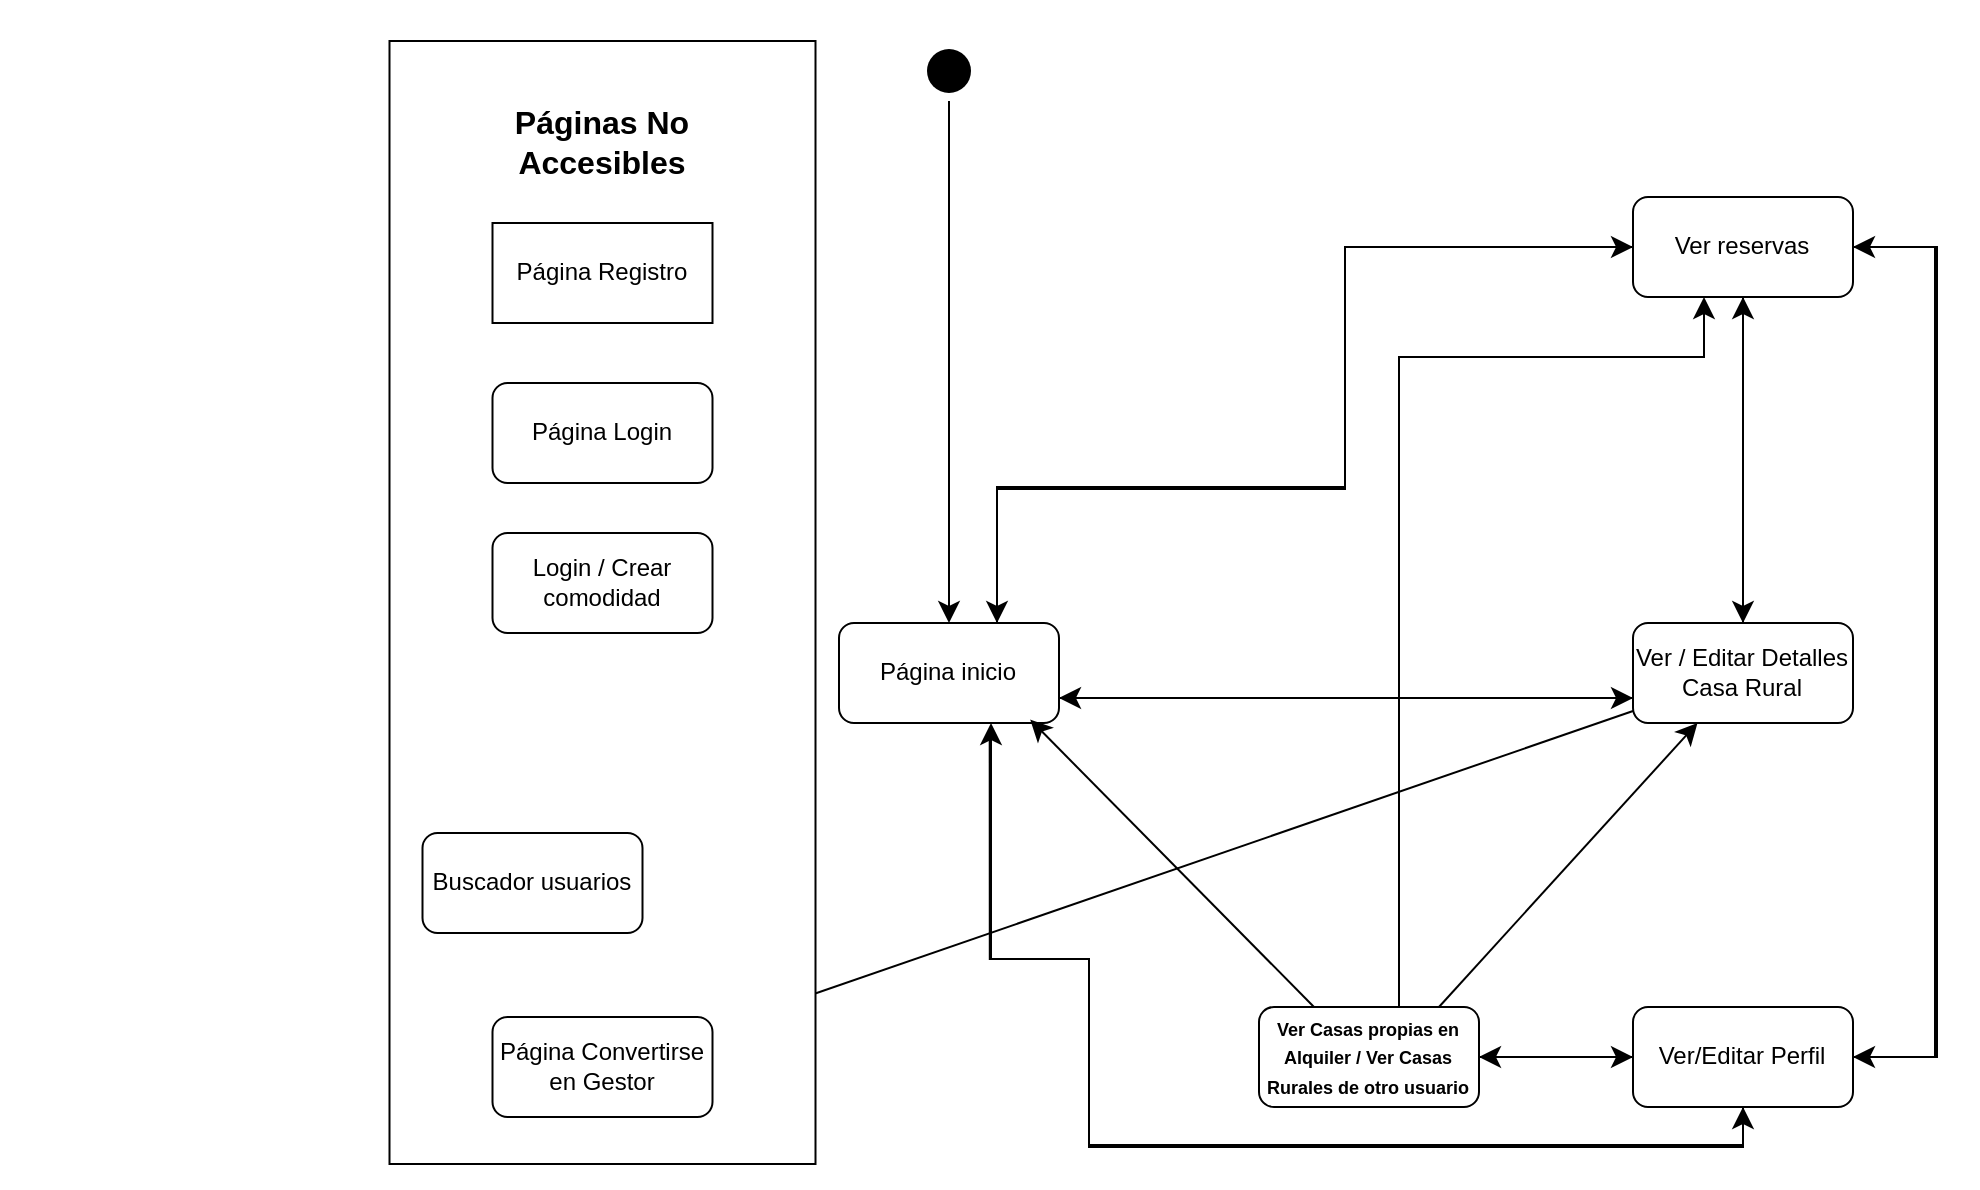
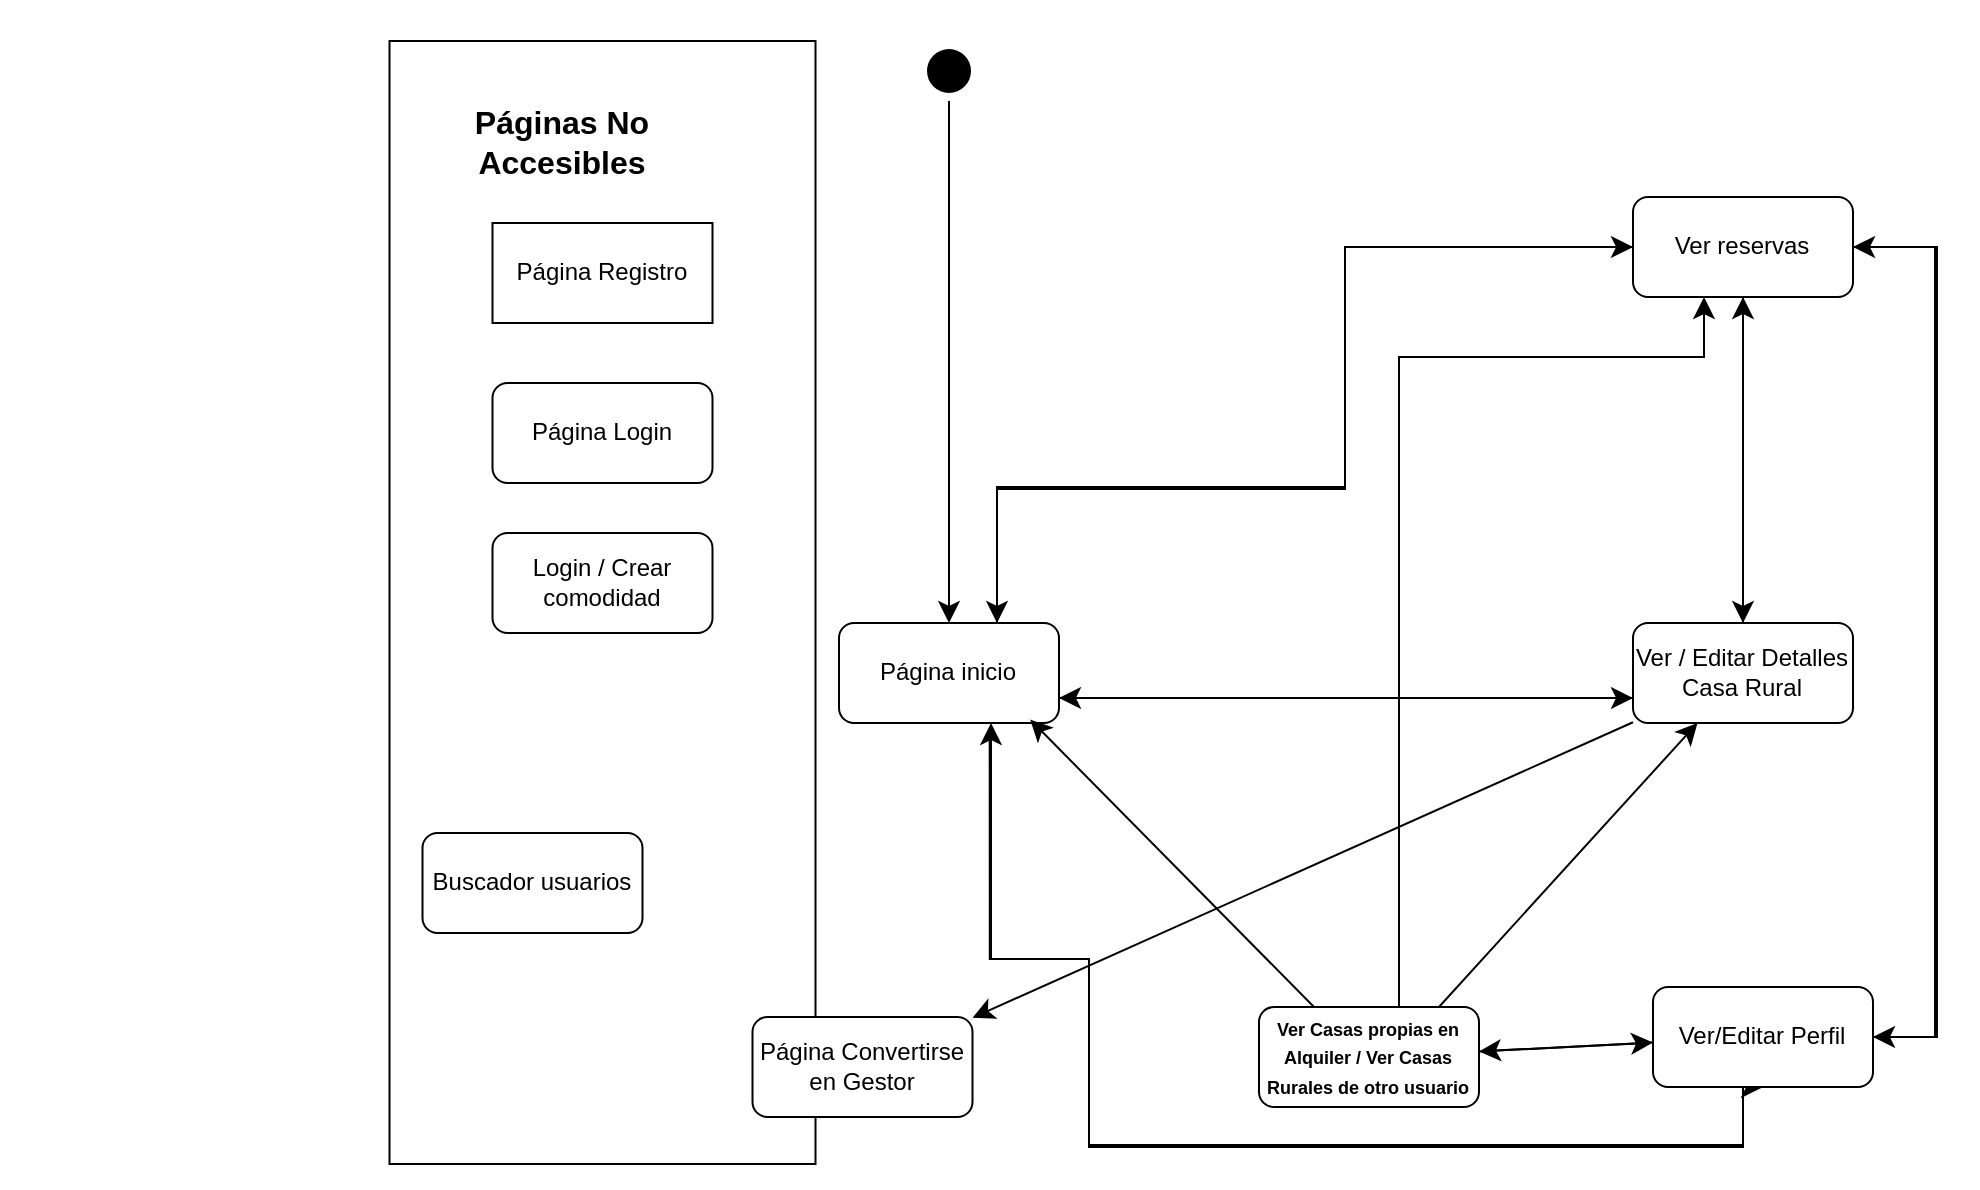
node "Páginas No Accesibles": moved (603, 143) -> (563, 143)
node "Ver/Editar Perfil": moved (1743, 1057) -> (1763, 1037)
node "Página Convertirse en Gestor": moved (603, 1067) -> (863, 1067)
